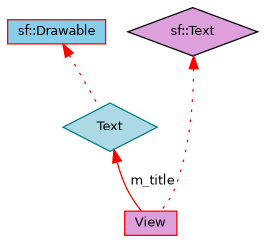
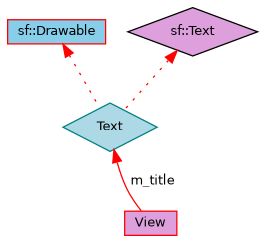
edge "View" -> "sf::Text": now "Text" -> "sf::Text"
